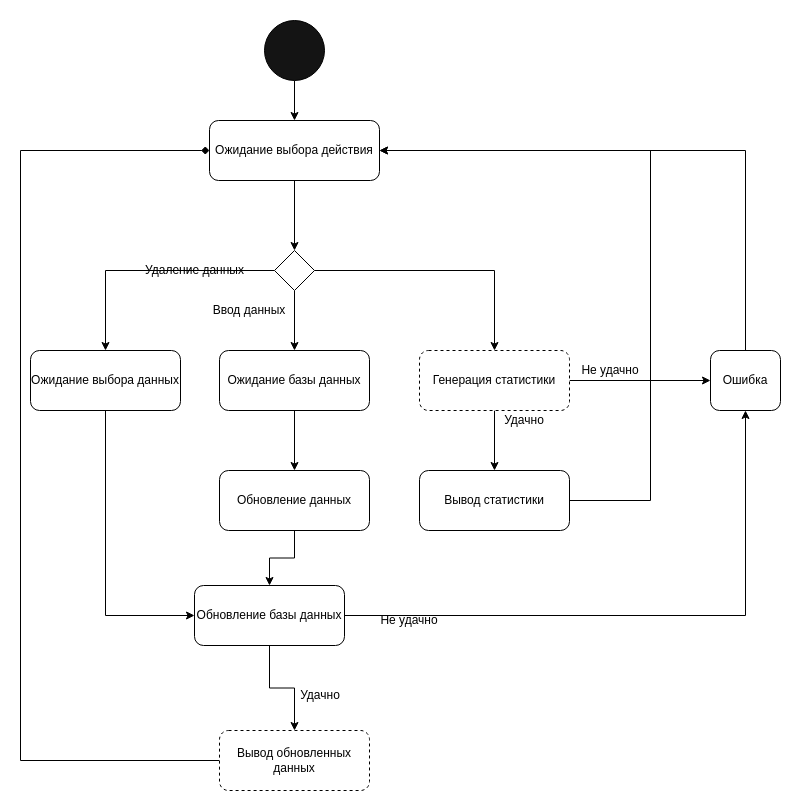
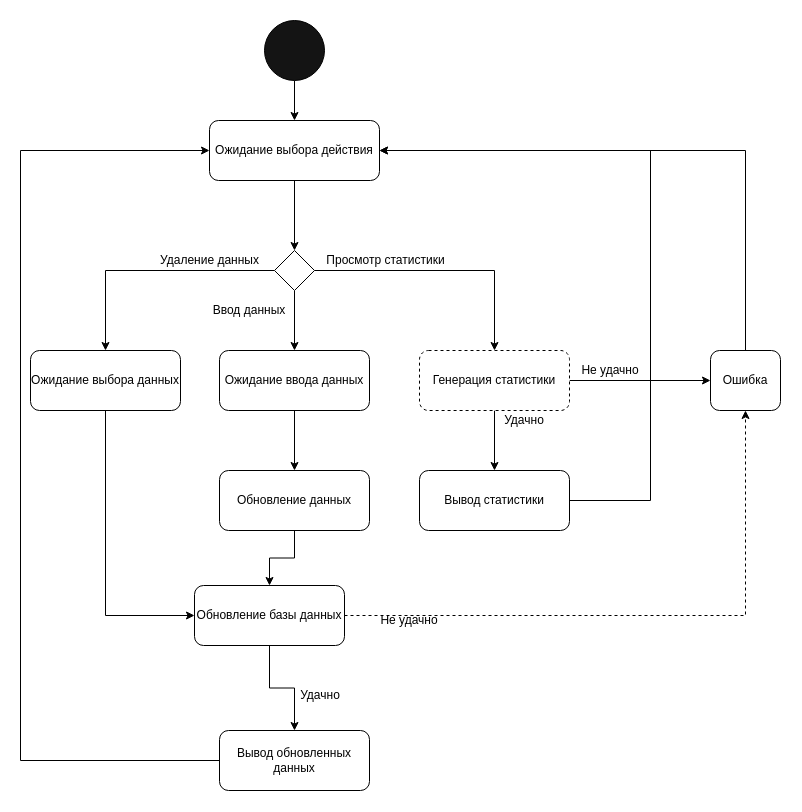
edge "Вывод обновленных данных" -> "Ожидание выбора действия": arrowhead diamond -> classic
node "Просмотр статистики": added
node "Удаление данных": moved (195, 271) -> (210, 261)
node "Ожидание базы данных": label "Ожидание базы данных" -> "Ожидание ввода данных"
edge "Обновление базы данных" -> "Ошибка": style solid -> dashed
node "Вывод обновленных данных": style dashed -> solid
